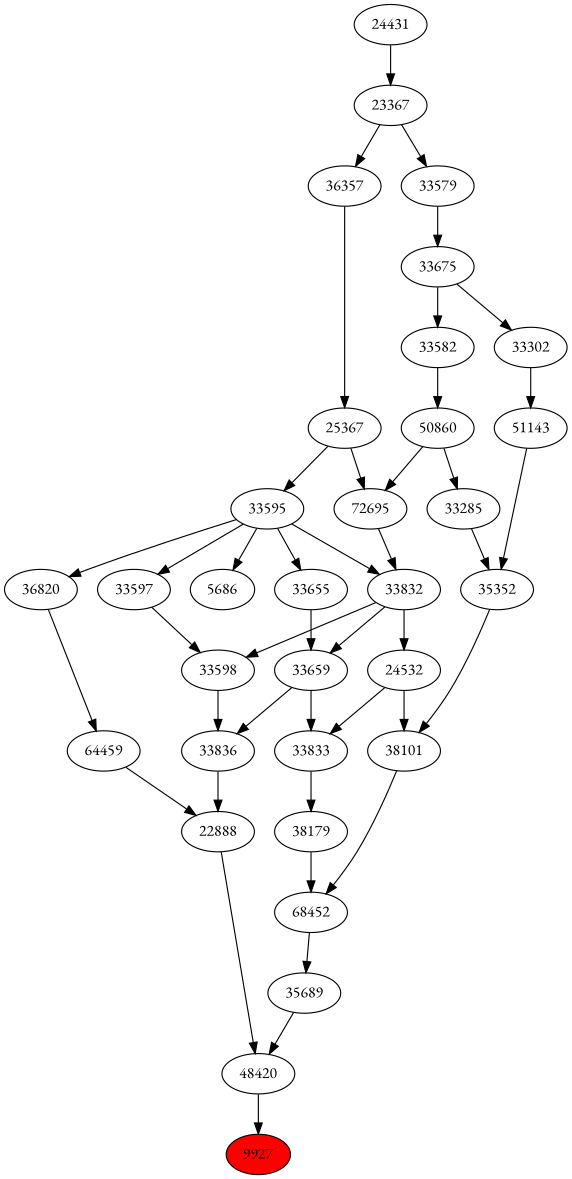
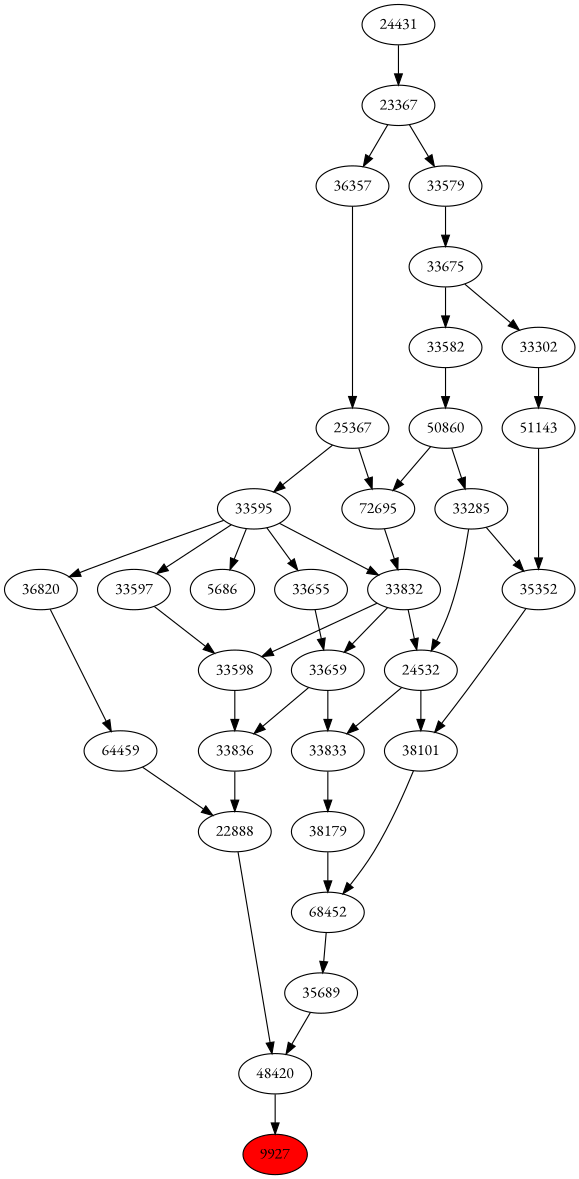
edge "33285" -> "24532": added
